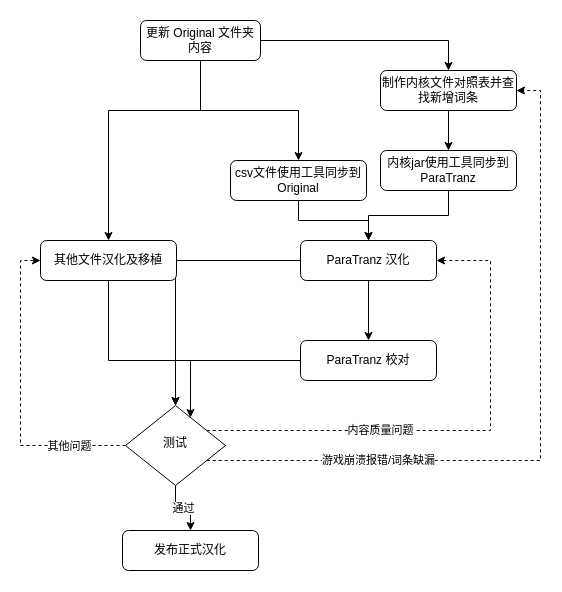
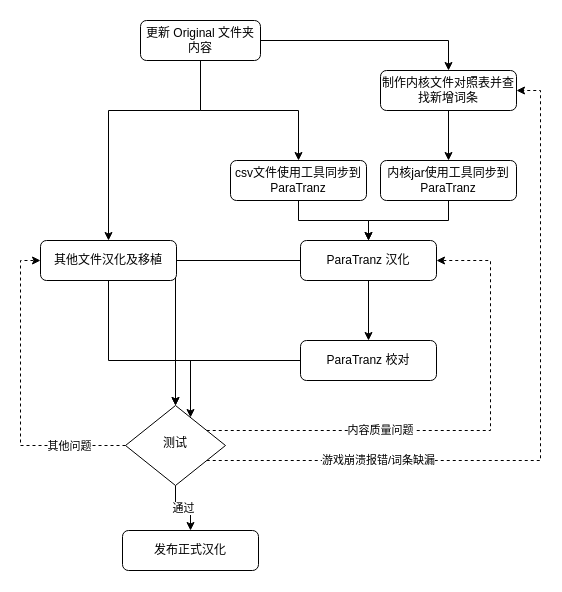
node "内核jar使用工具同步到 ParaTranz": moved (449, 171) -> (449, 181)
node "csv文件使用工具同步到 Original": label "csv文件使用工具同步到 Original" -> "csv文件使用工具同步到 ParaTranz"
